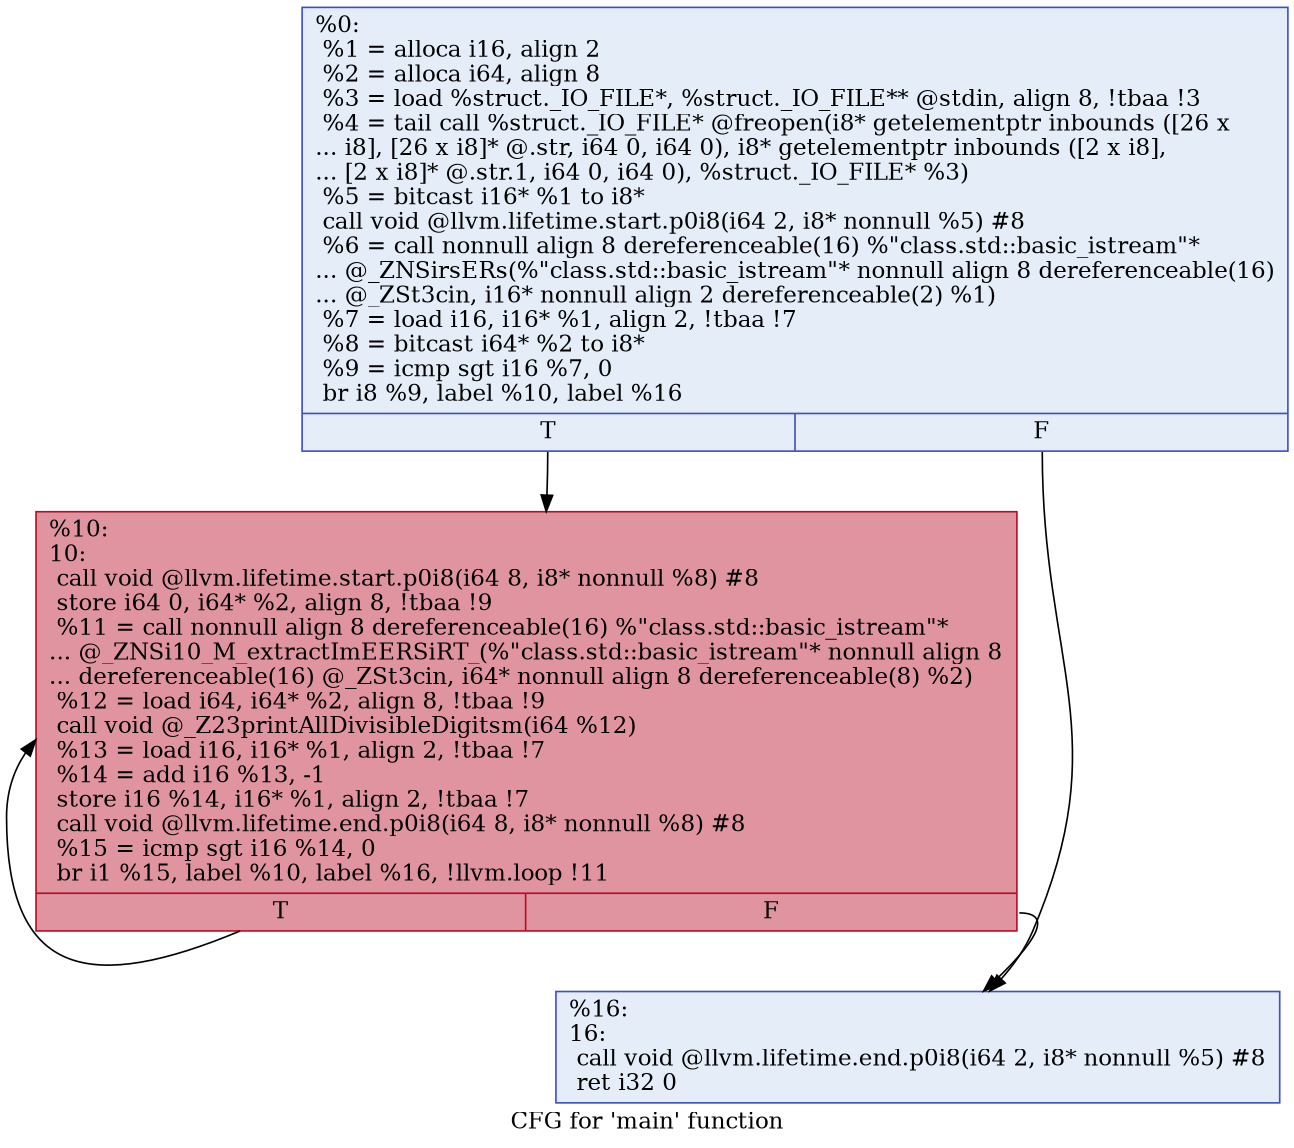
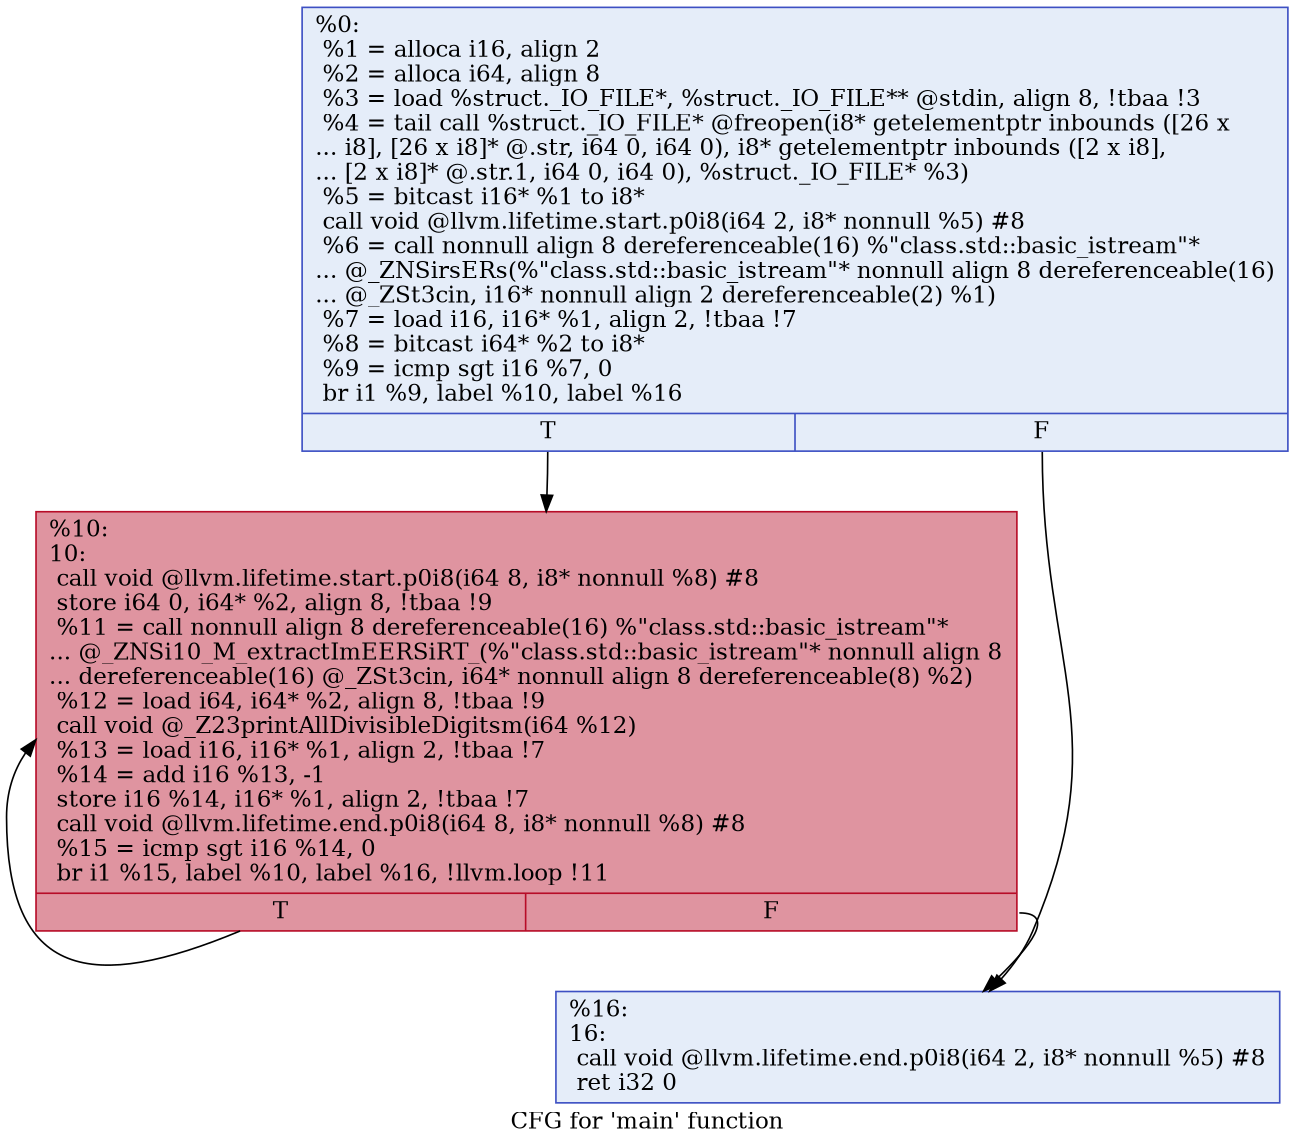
node "%0:": text "br i8 %9, label %10, label %16" -> "br i1 %9, label %10, label %16"
